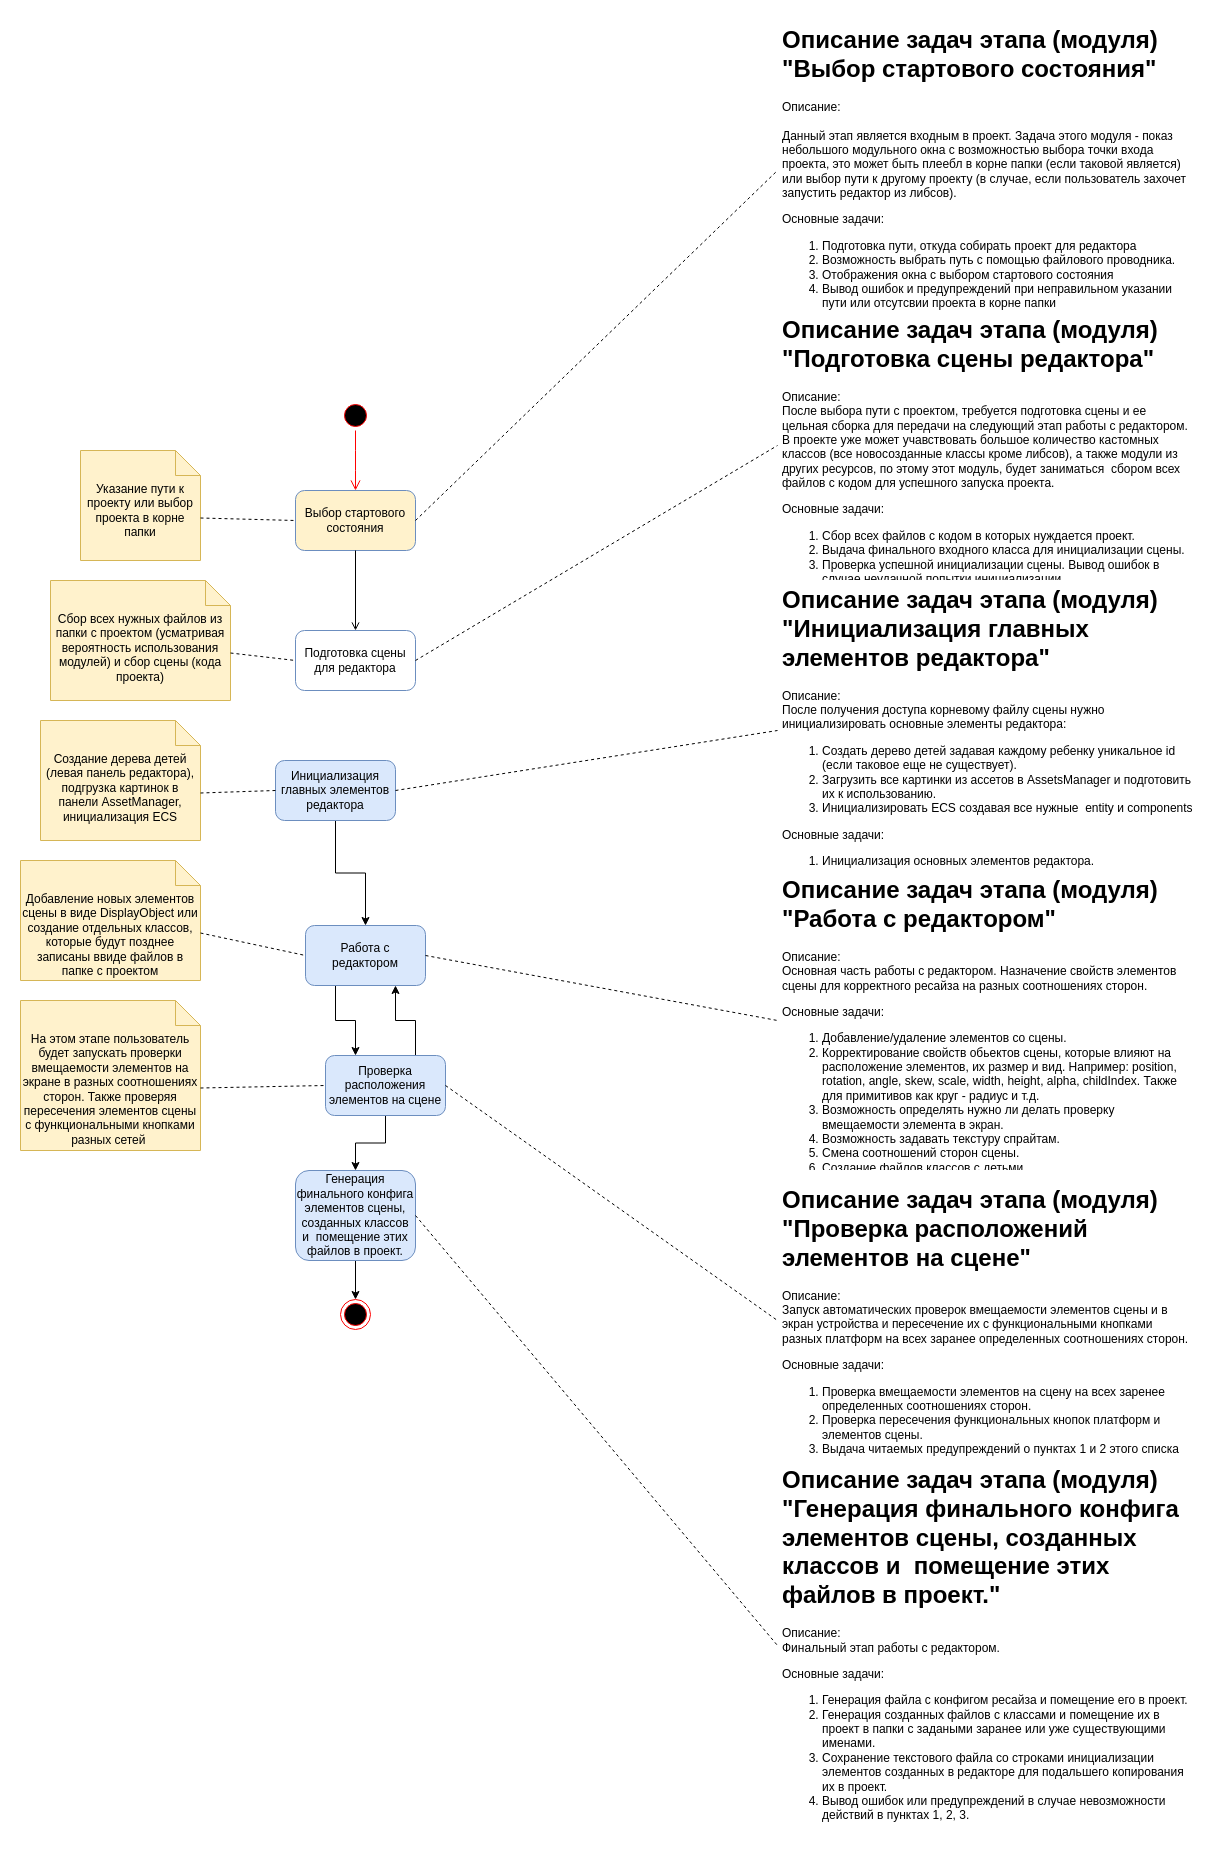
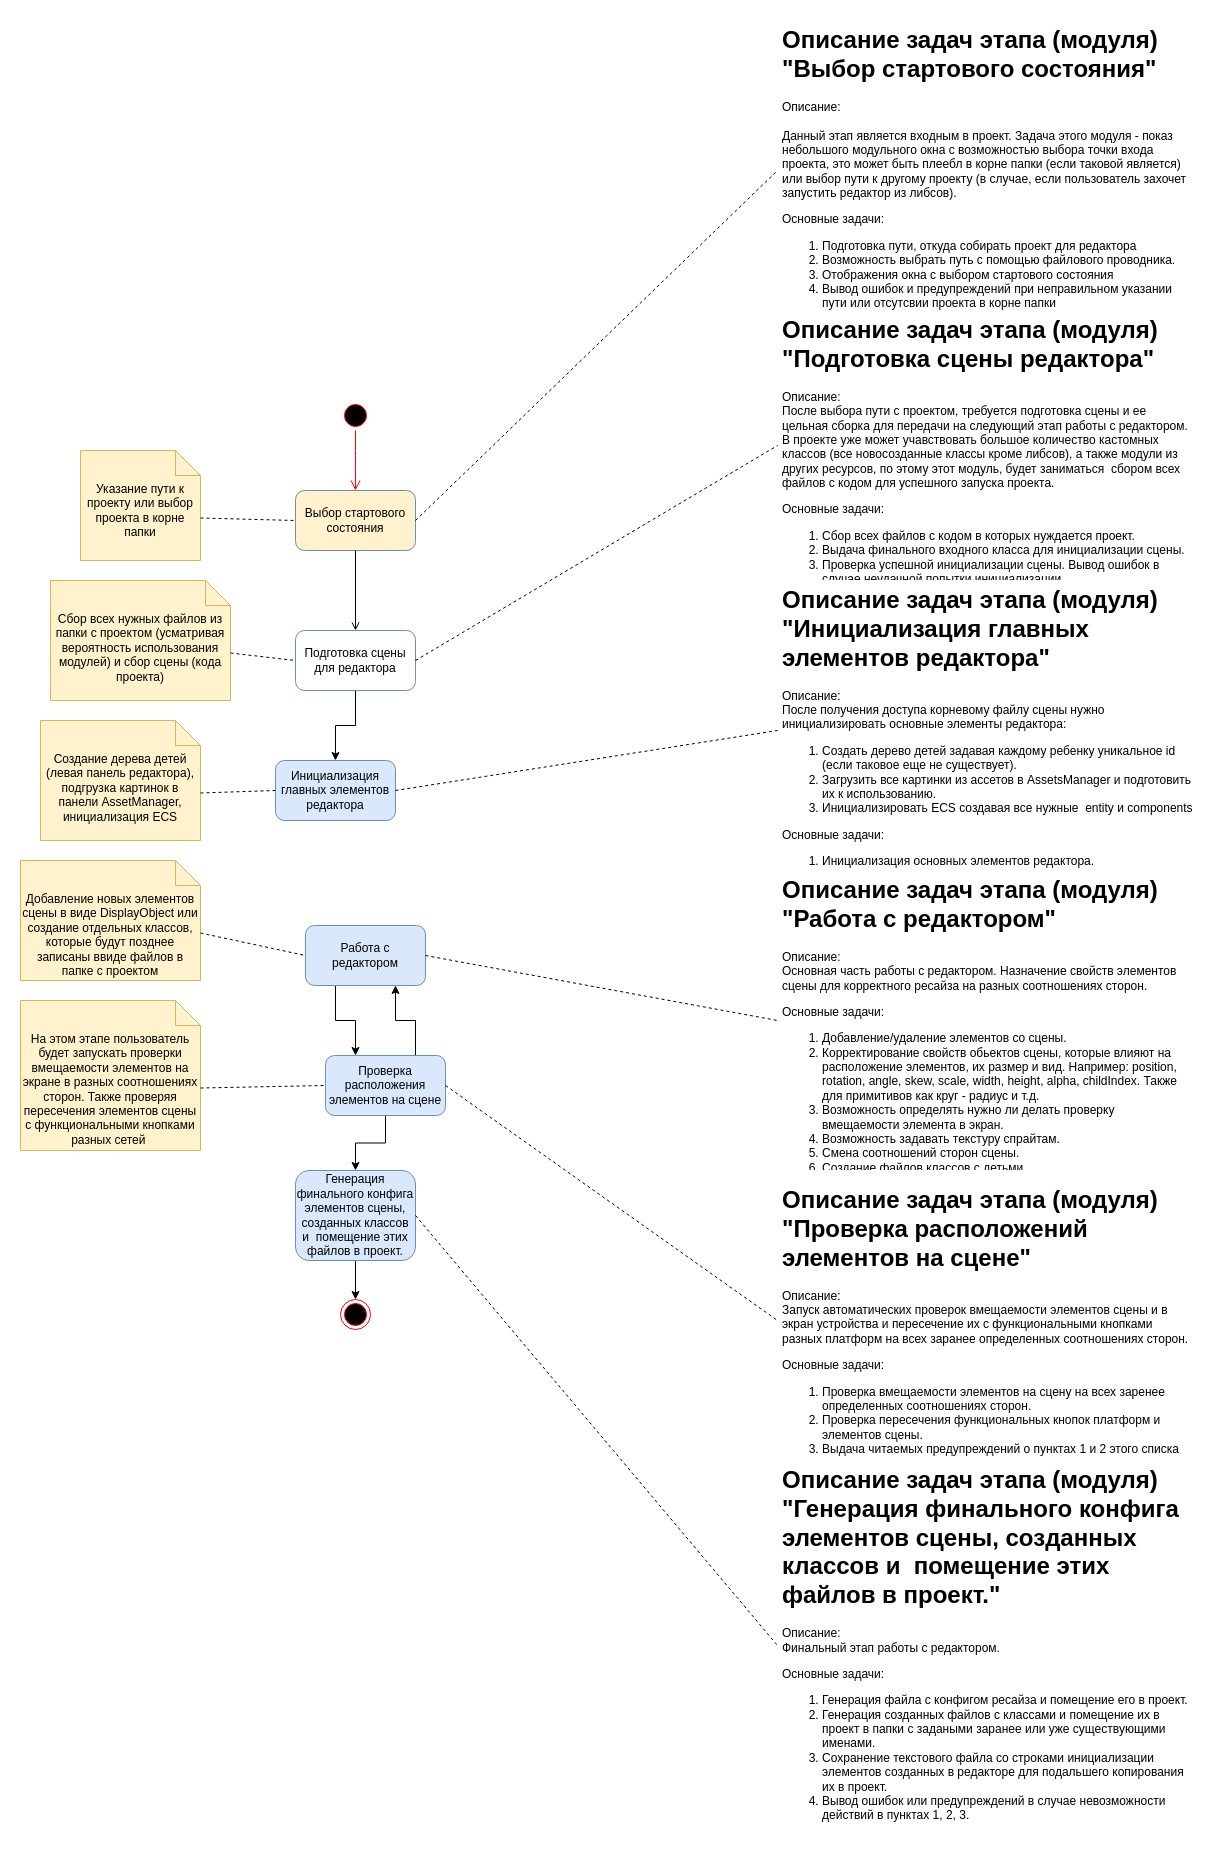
edge "Подготовка сцены для редактора" -> "Инициализация главных элементов редактора": added
edge "Инициализация главных элементов редактора" -> "Работа с редактором": removed
